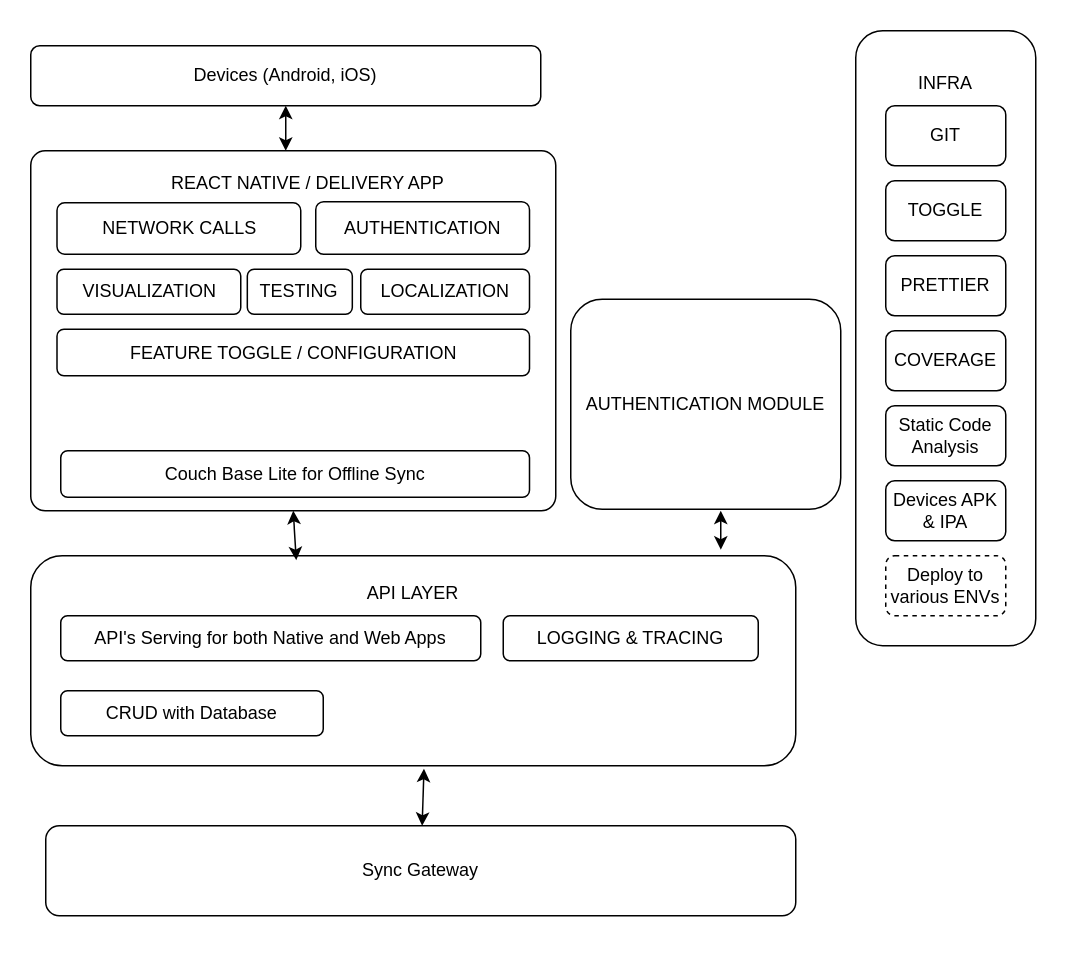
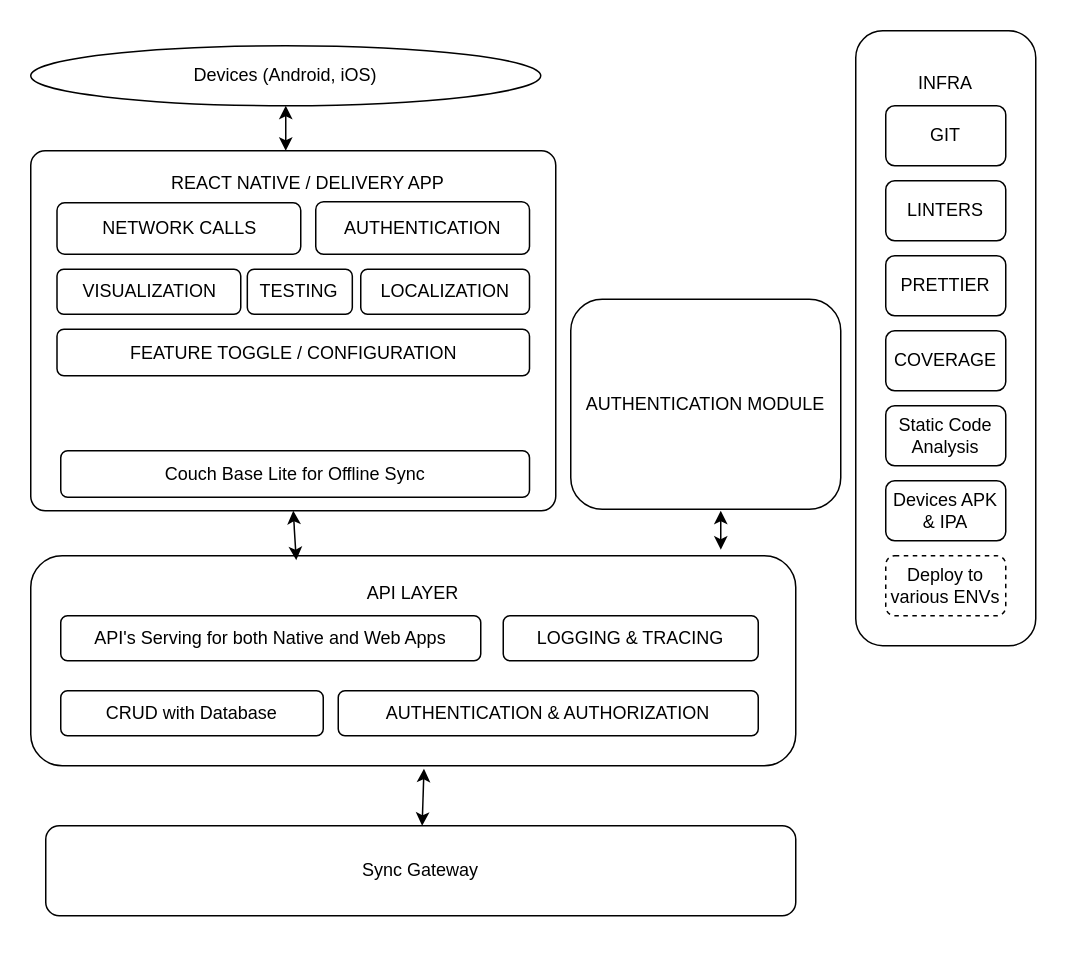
node "Devices (Android, iOS)": shape rounded rectangle -> ellipse
node "TOGGLE": label "TOGGLE" -> "LINTERS"
node "AUTHENTICATION & AUTHORIZATION": added
